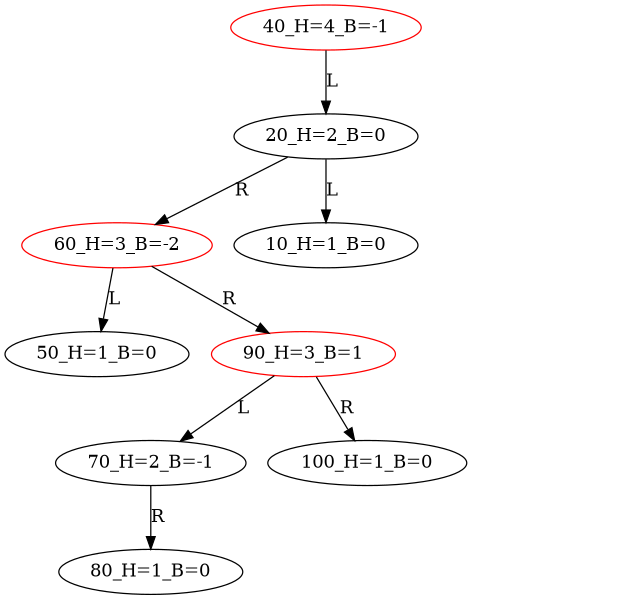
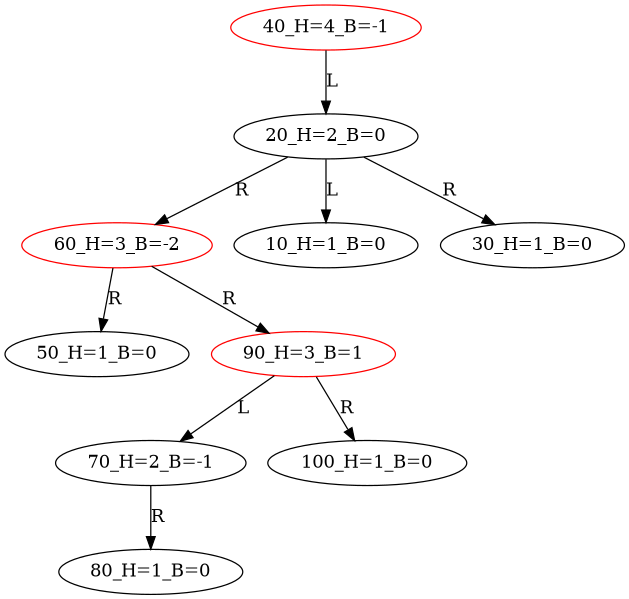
node "30_H=1_B=0": added
edge "60_H=3_B=-2" -> "50_H=1_B=0": label "L" -> "R"
